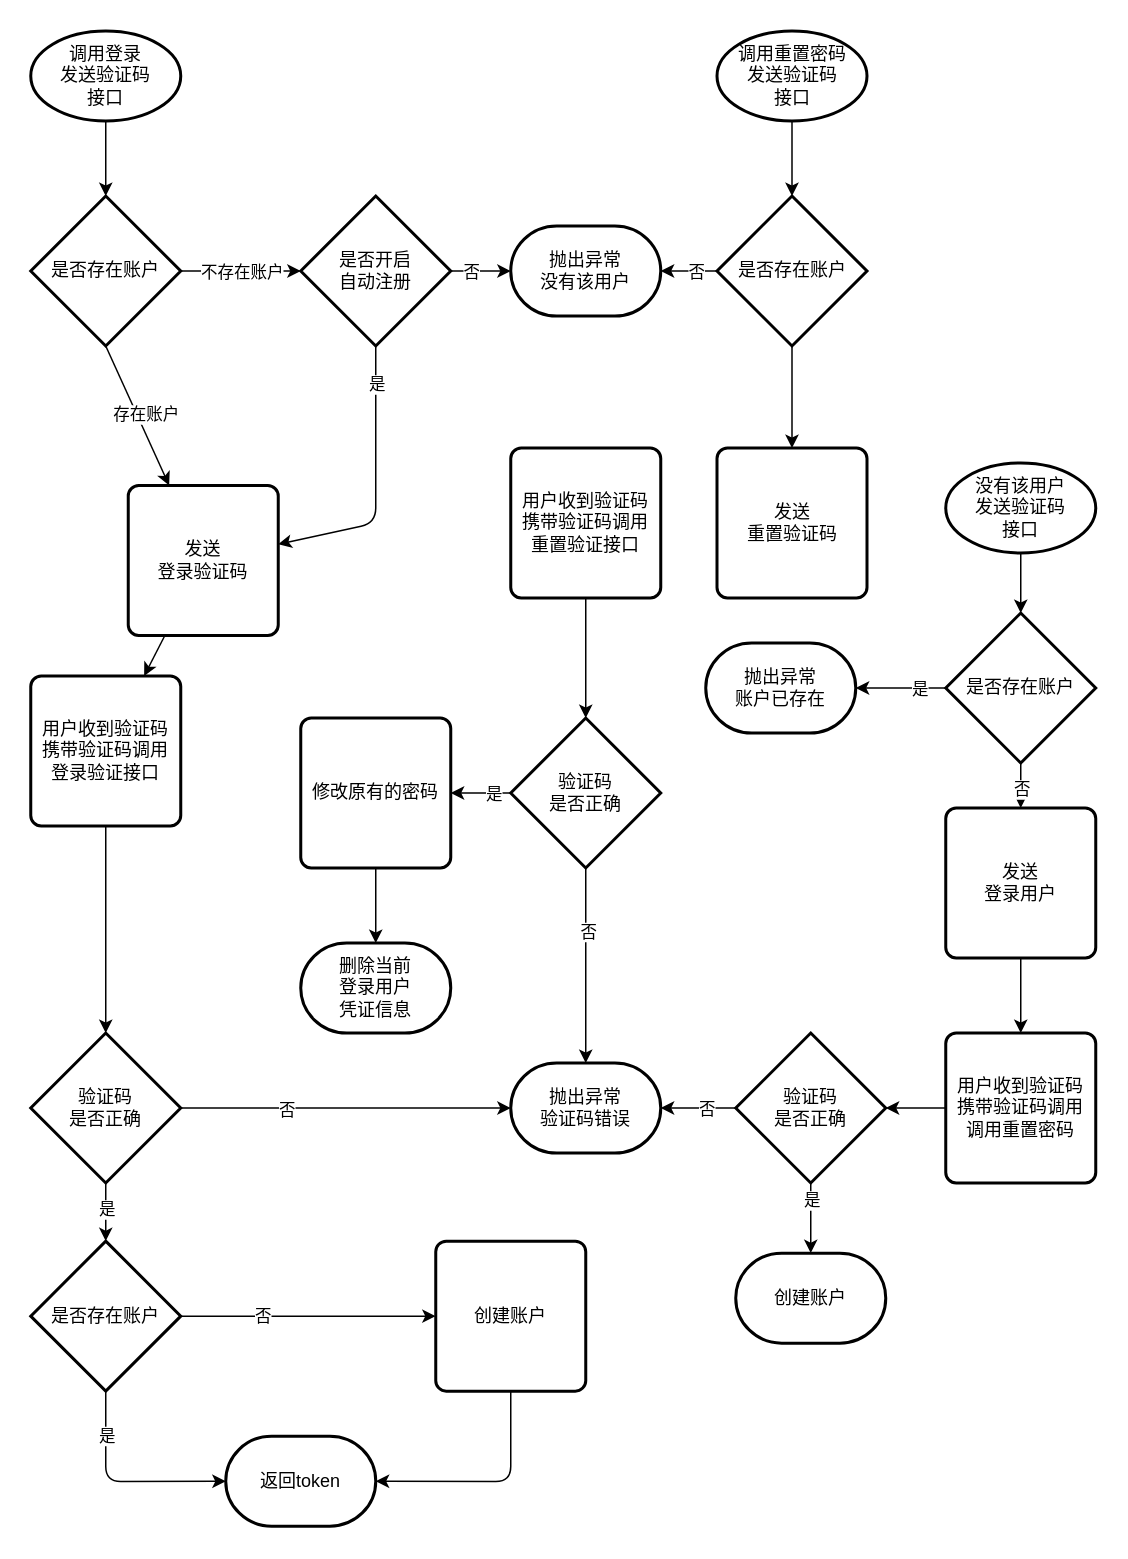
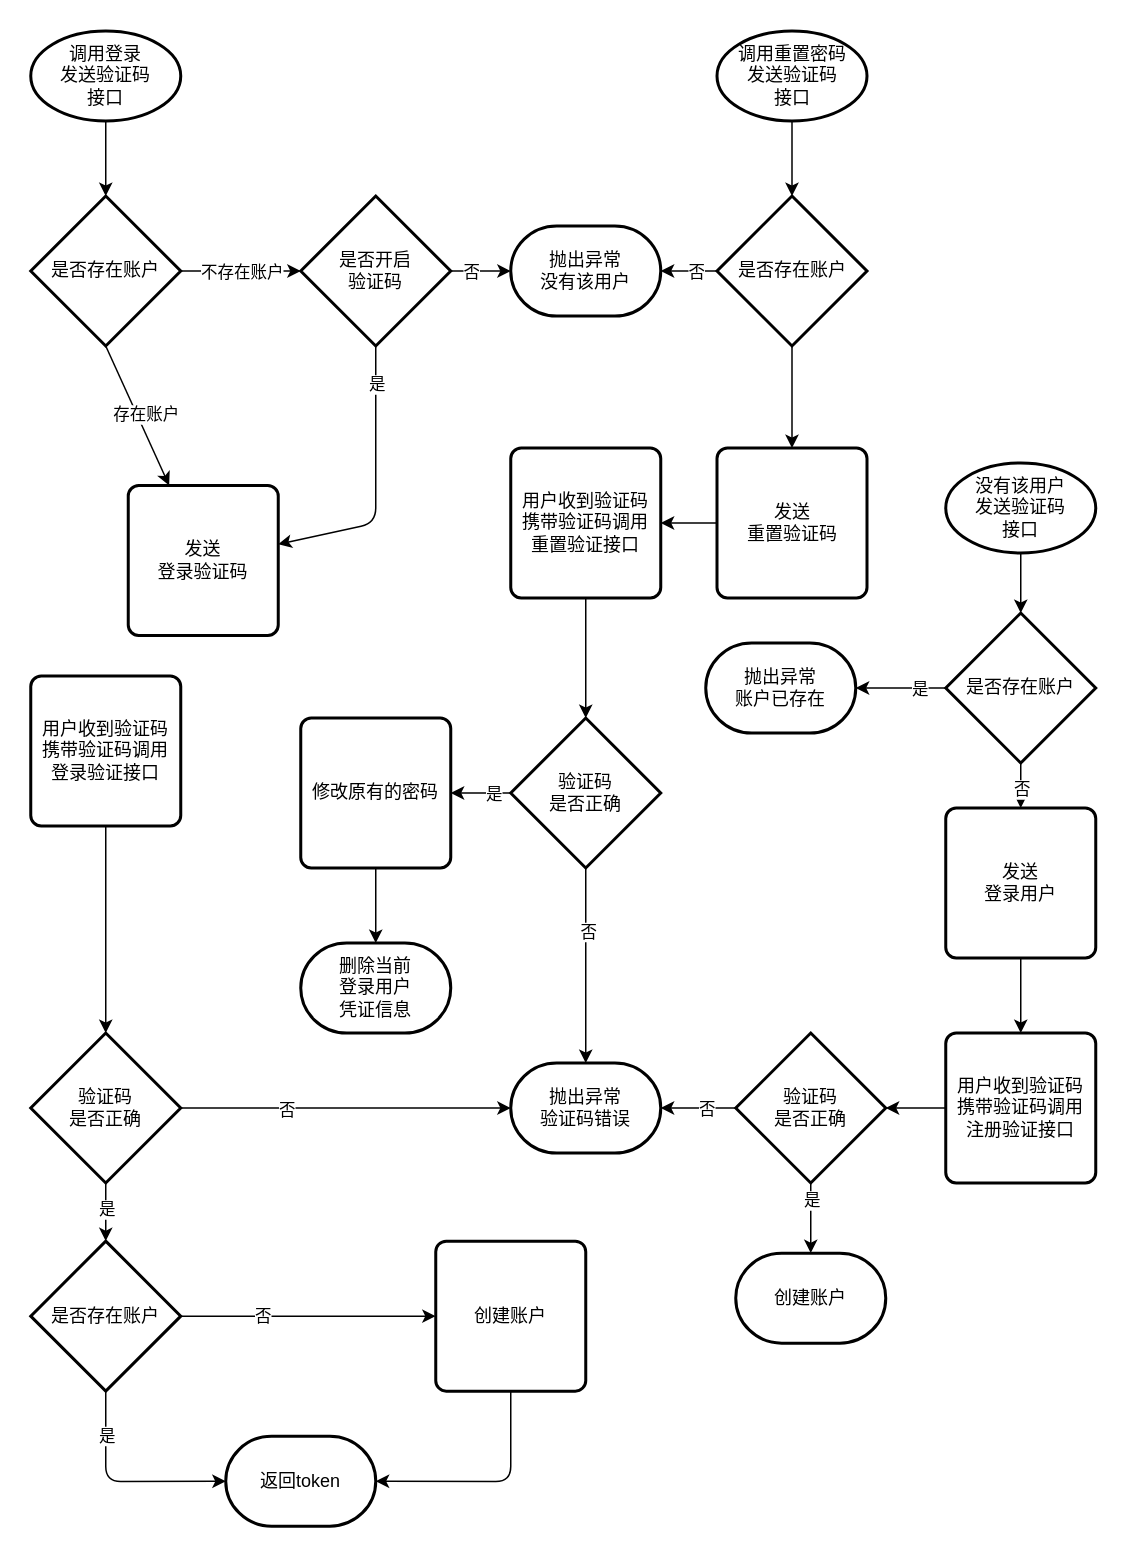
node "是否开启 自动注册": label "是否开启 自动注册" -> "是否开启 验证码"
edge "发送 重置验证码" -> "用户收到验证码 携带验证码调用 重置验证接口": added
edge "发送 登录验证码" -> "用户收到验证码 携带验证码调用 登录验证接口": removed
node "用户收到验证码 携带验证码调用 调用重置密码": label "用户收到验证码 携带验证码调用 调用重置密码" -> "用户收到验证码 携带验证码调用 注册验证接口"
